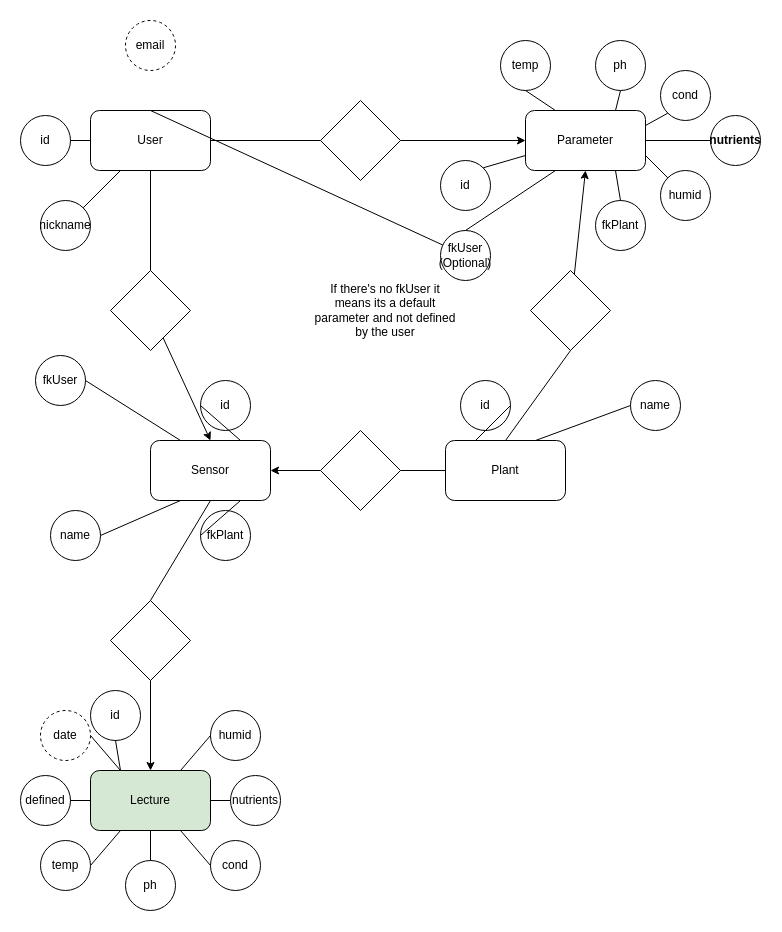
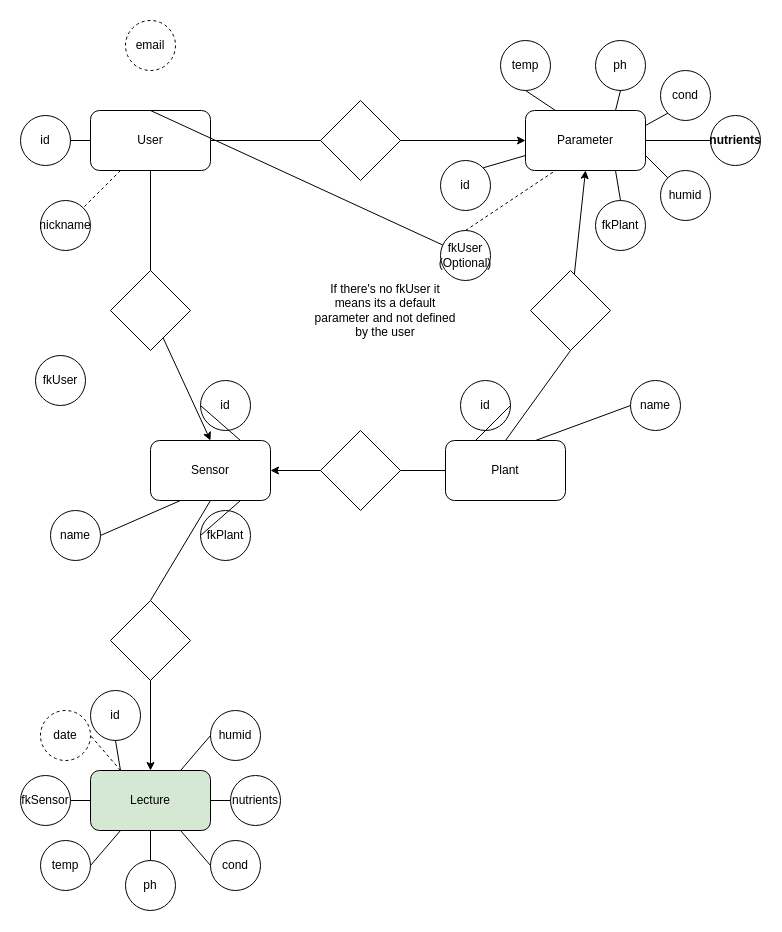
edge "User" -- "nickname": style solid -> dashed
edge "Parameter" -- "fkUser (Optional)": style solid -> dashed
edge "fkUser" -- "Sensor": removed
edge "date" -- "Lecture": style solid -> dashed
node "defined": label "defined" -> "fkSensor"
